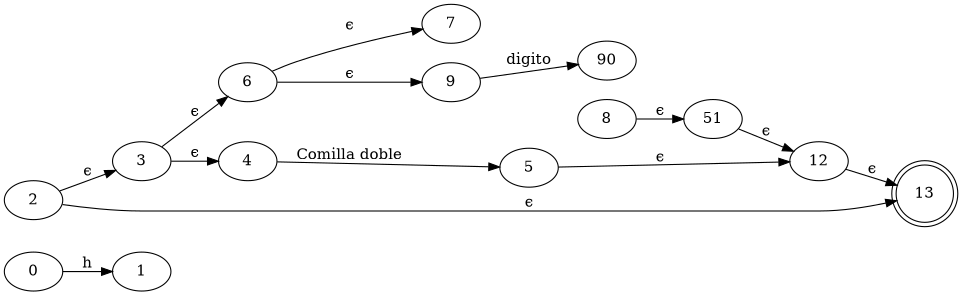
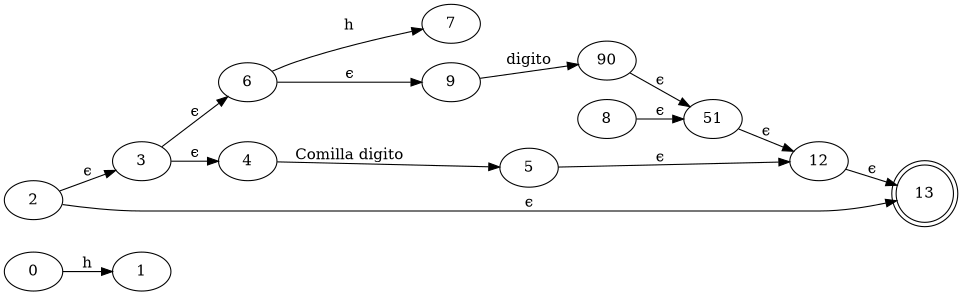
edge "6" -> "7": label "ϵ" -> "h"
edge "90" -> "51": added, label "ϵ"
edge "4" -> "5": label "Comilla doble" -> "Comilla digito"
